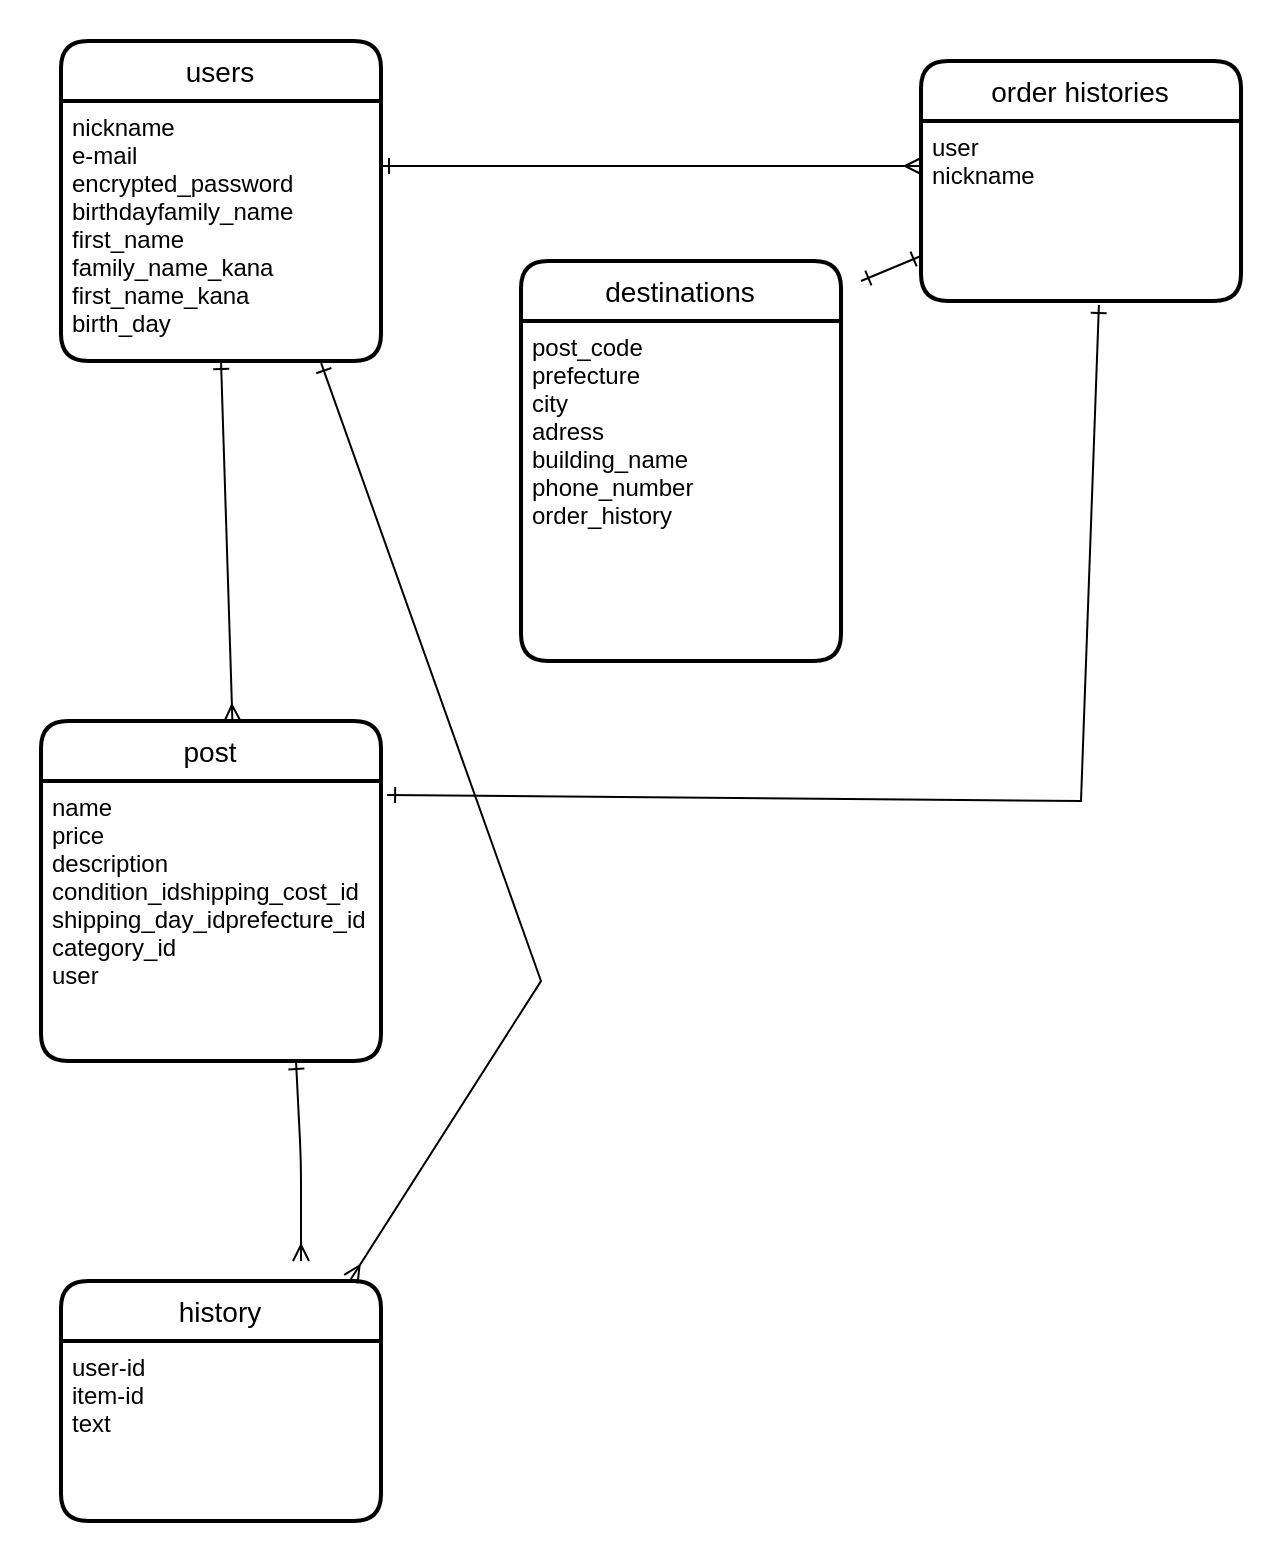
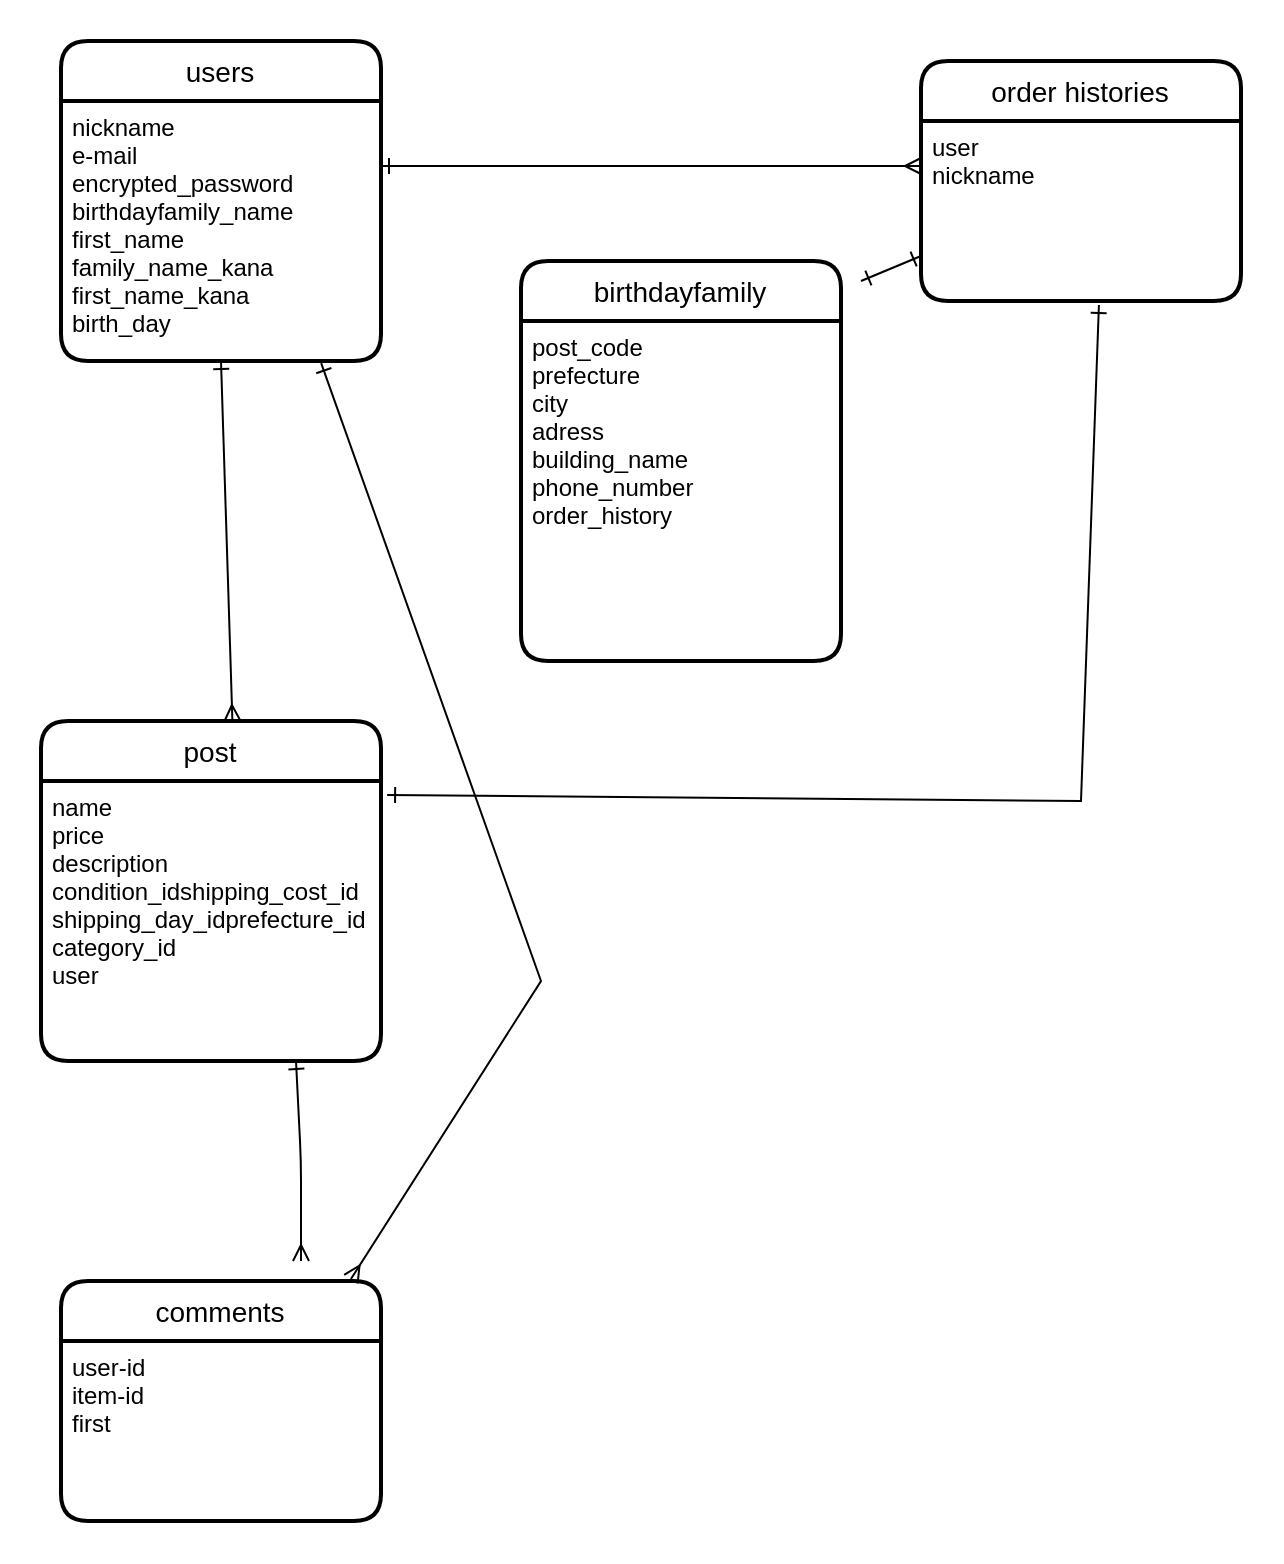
node "destinations": label "destinations" -> "birthdayfamily"
node "history": label "history" -> "comments"
node "user-id item-id text": label "user-id item-id text" -> "user-id item-id first"
